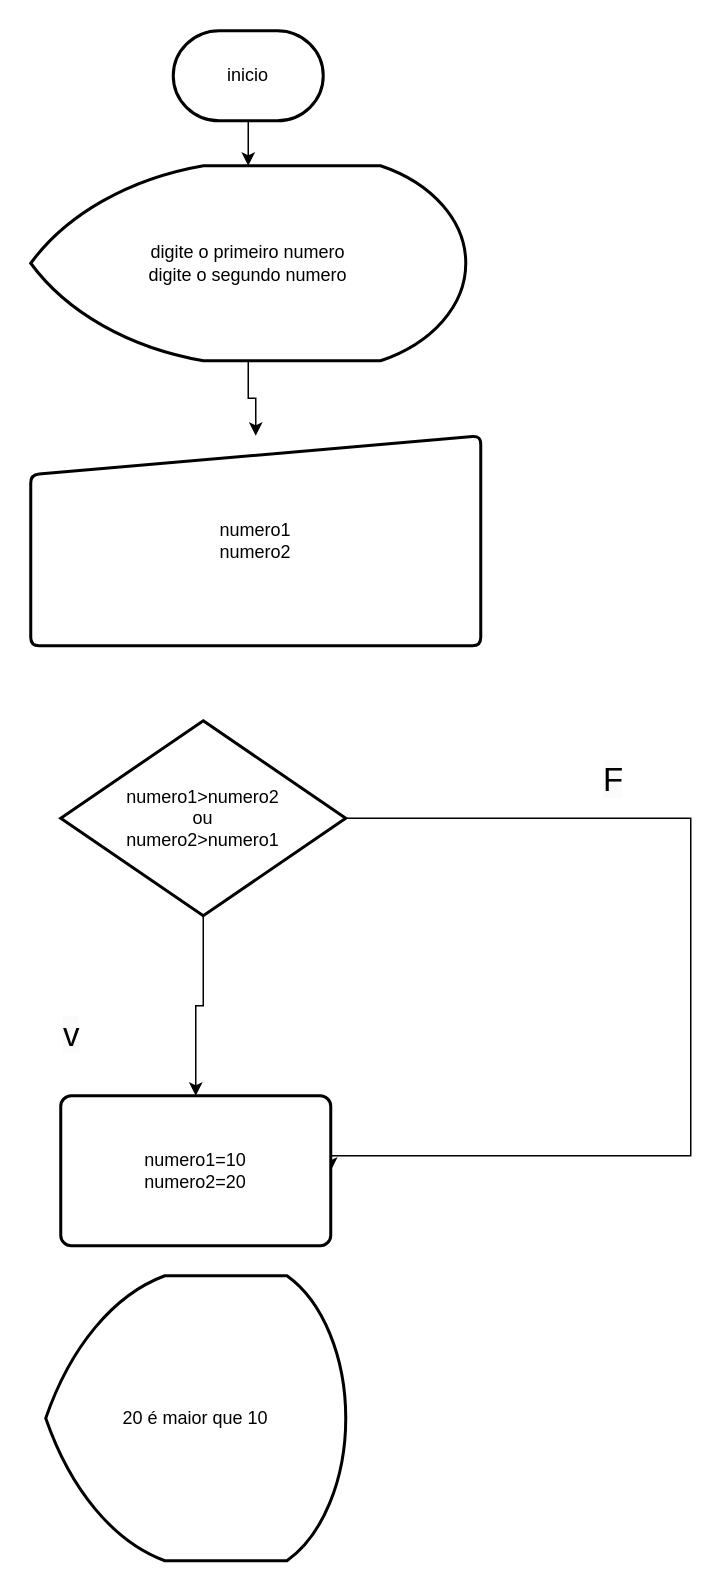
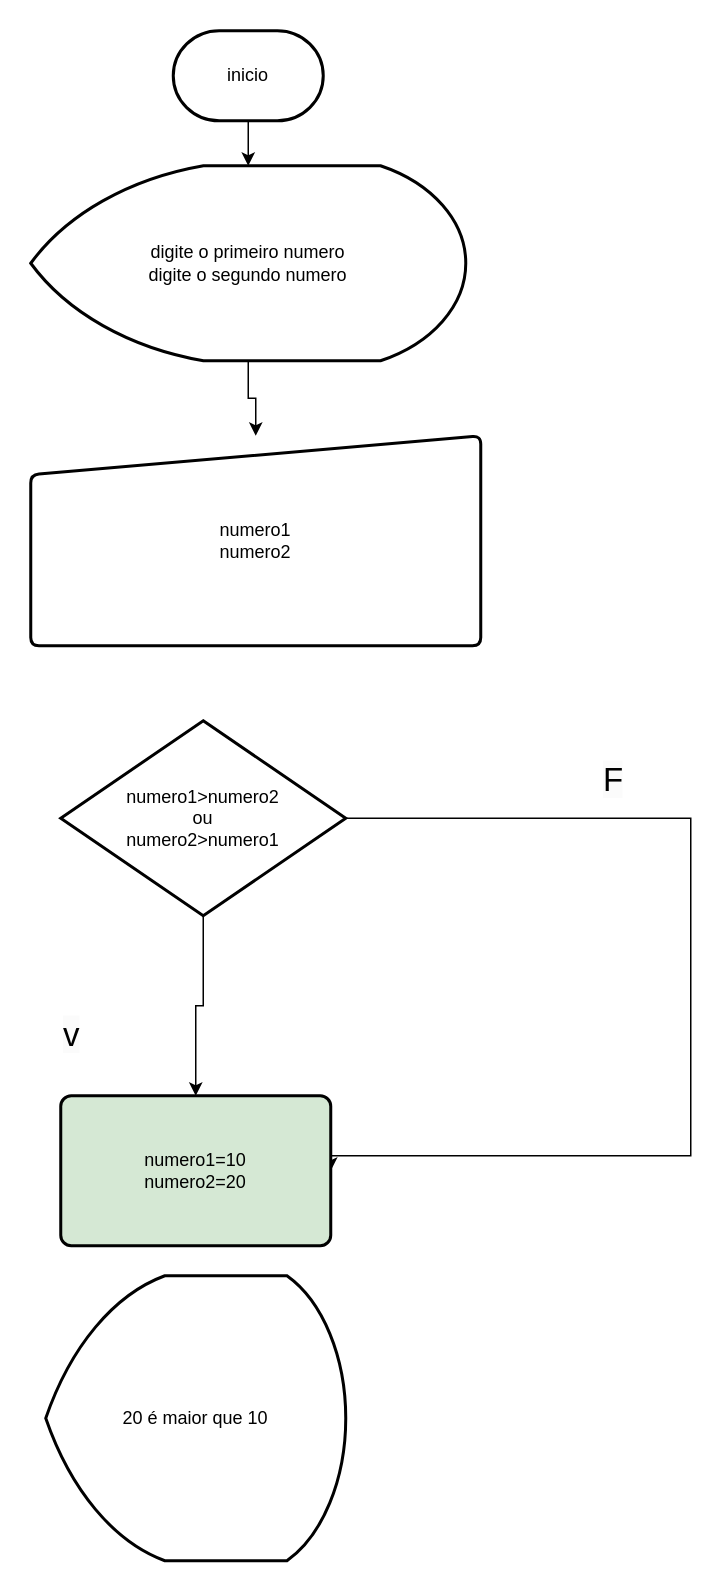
node "numero1=10 numero2=20": fillcolor #ffffff -> #d5e8d4
